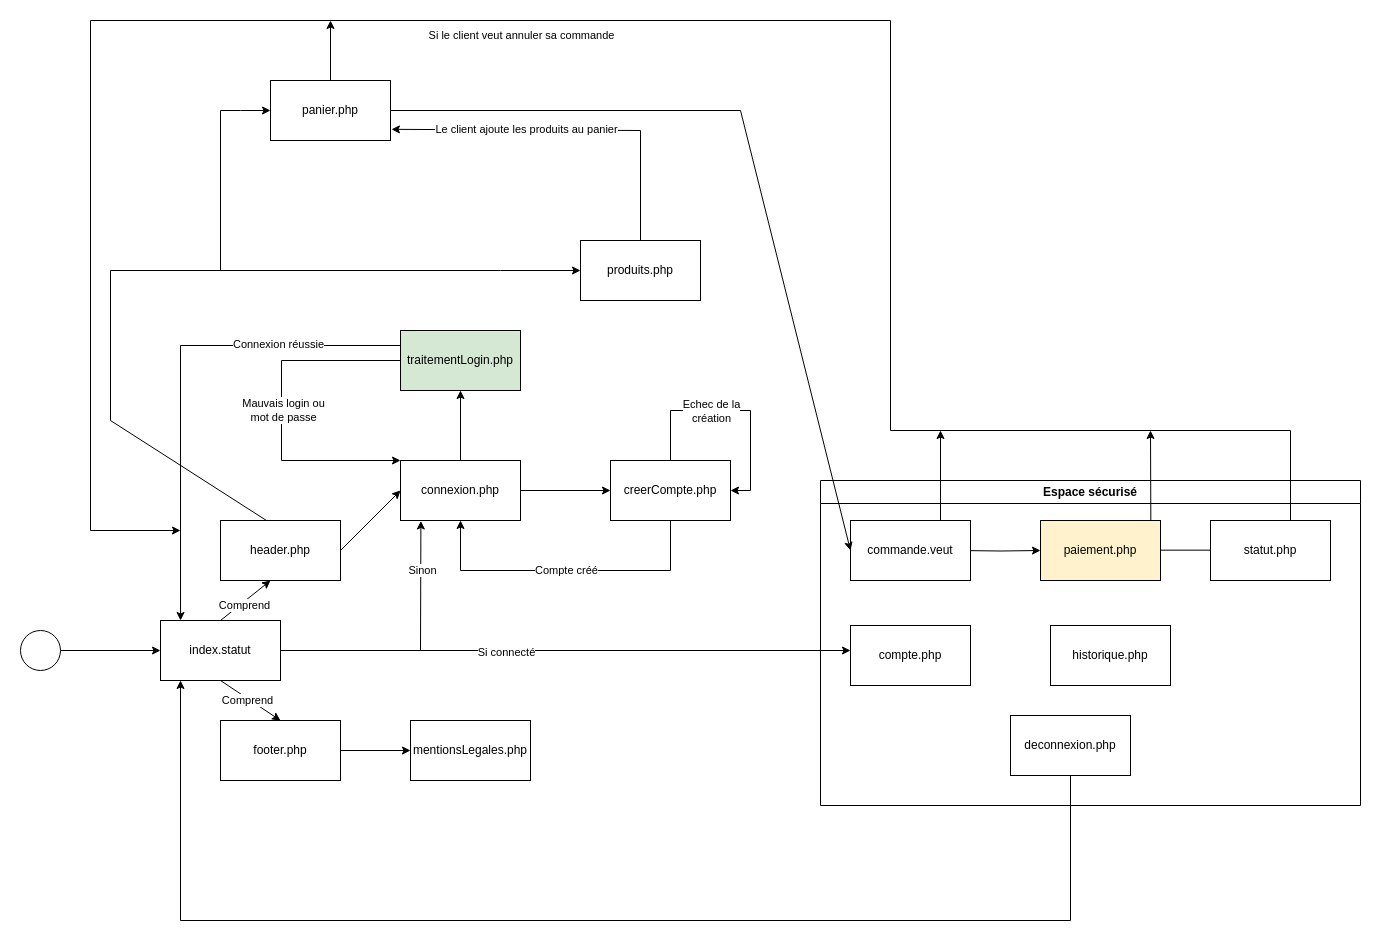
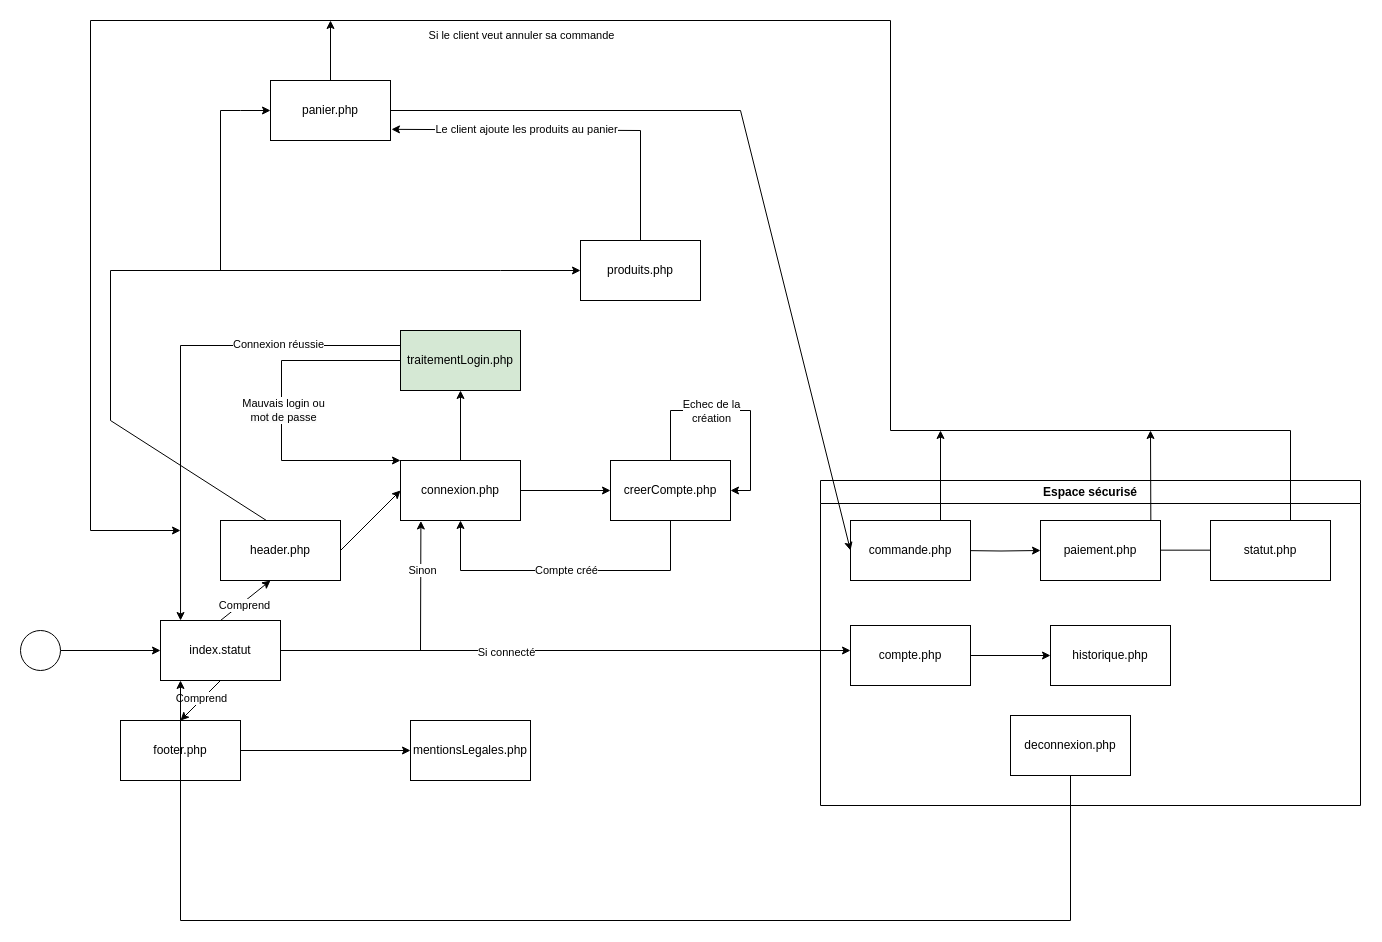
node "commande.veut": label "commande.veut" -> "commande.php"
node "paiement.php": fillcolor #fff2cc -> #ffffff
edge "compte.php" -> "historique.php": added
node "footer.php": moved (281, 751) -> (181, 751)
